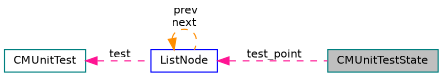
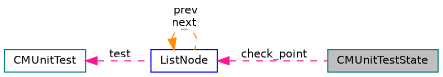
edge "CMUnitTestState" -> "ListNode": label " test_point" -> " check_point"
